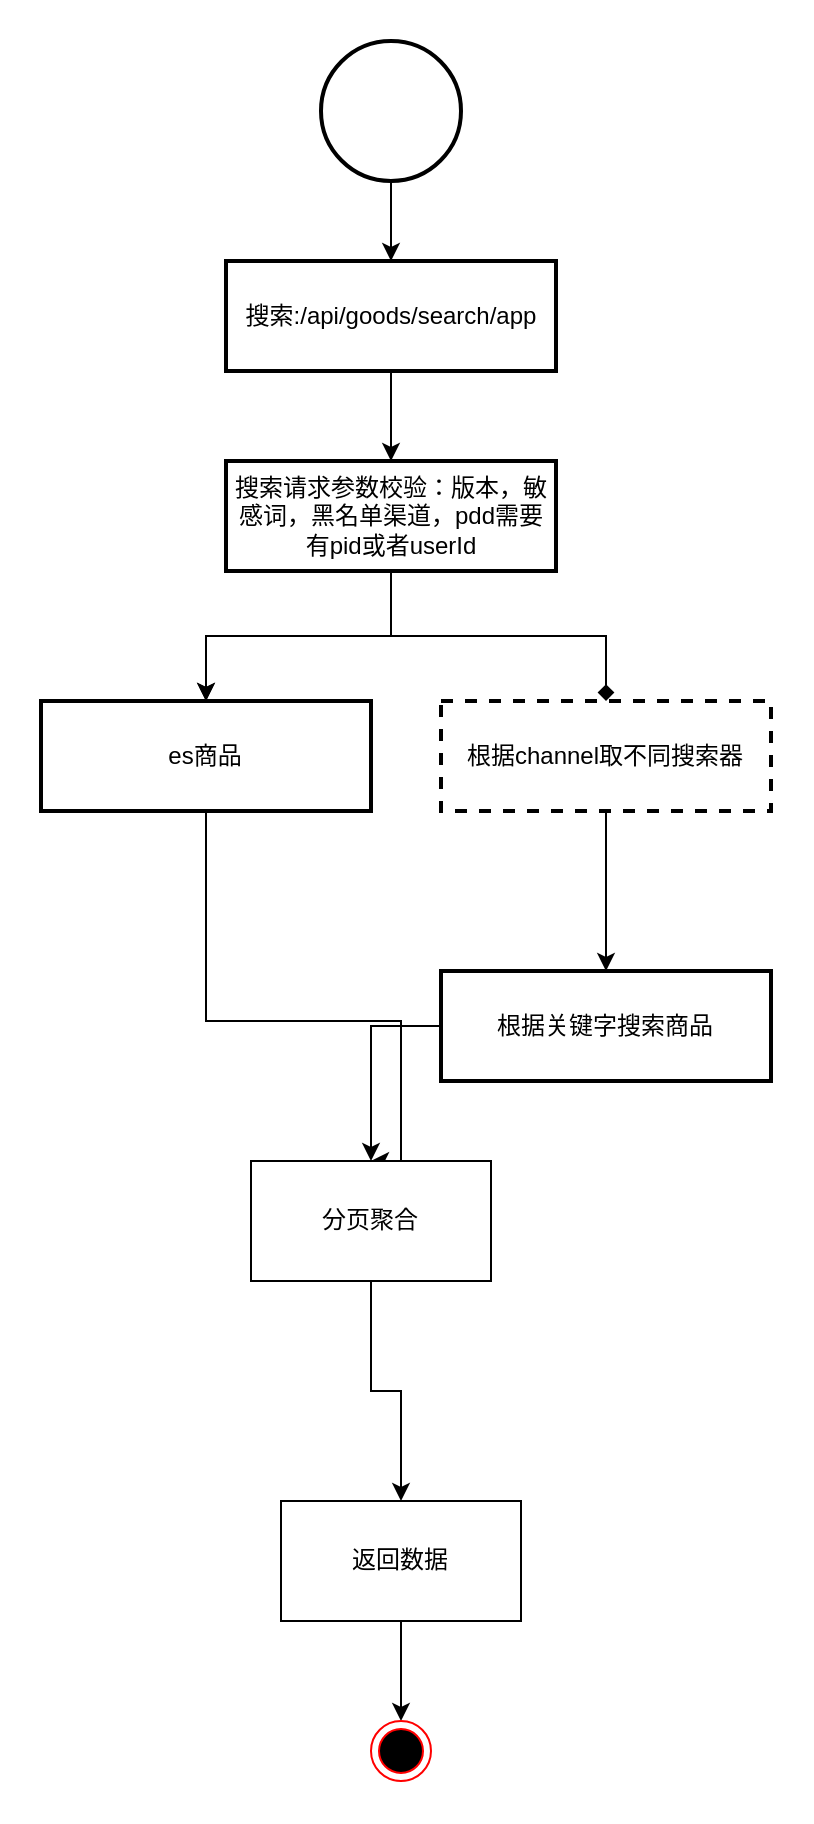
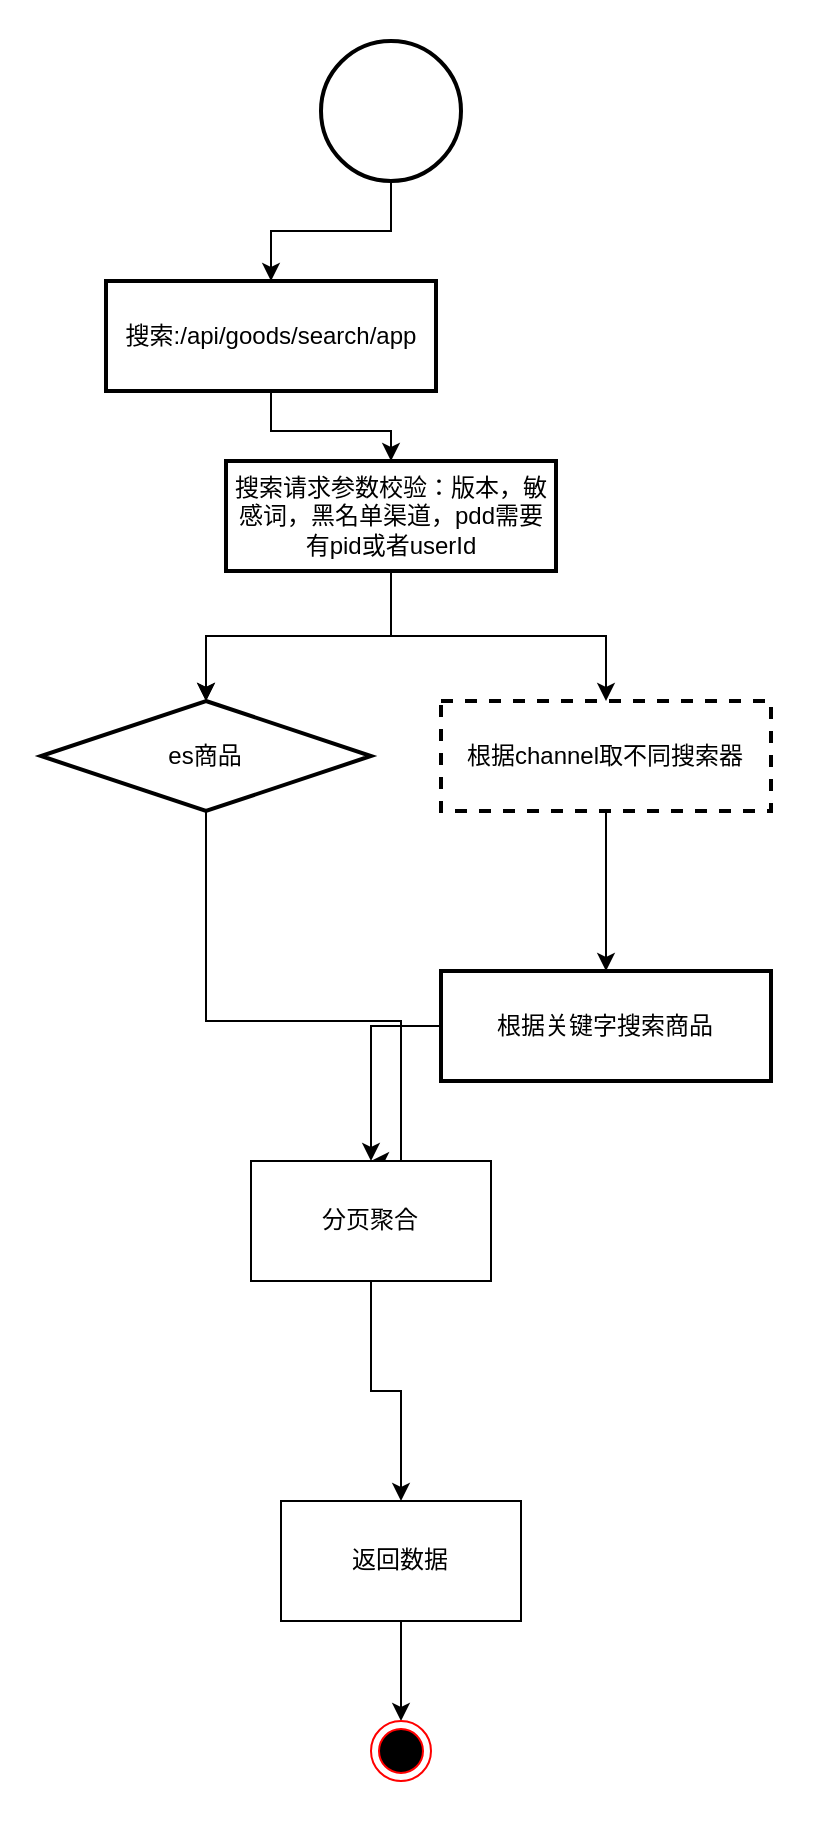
node "搜索:/api/goods/search/app": moved (391, 316) -> (271, 336)
edge "搜索请求参数校验：版本，敏感词，黑名单渠道，pdd需要有pid或者userId" -> "根据channel取不同搜索器": arrowhead diamond -> classic
node "es商品": shape rectangle -> diamond
